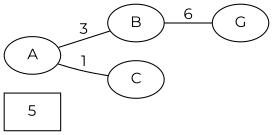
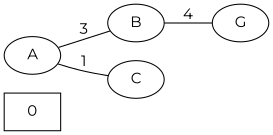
edge "B" -- "G": label "6" -> "4"
node "5": label "5" -> "0"
